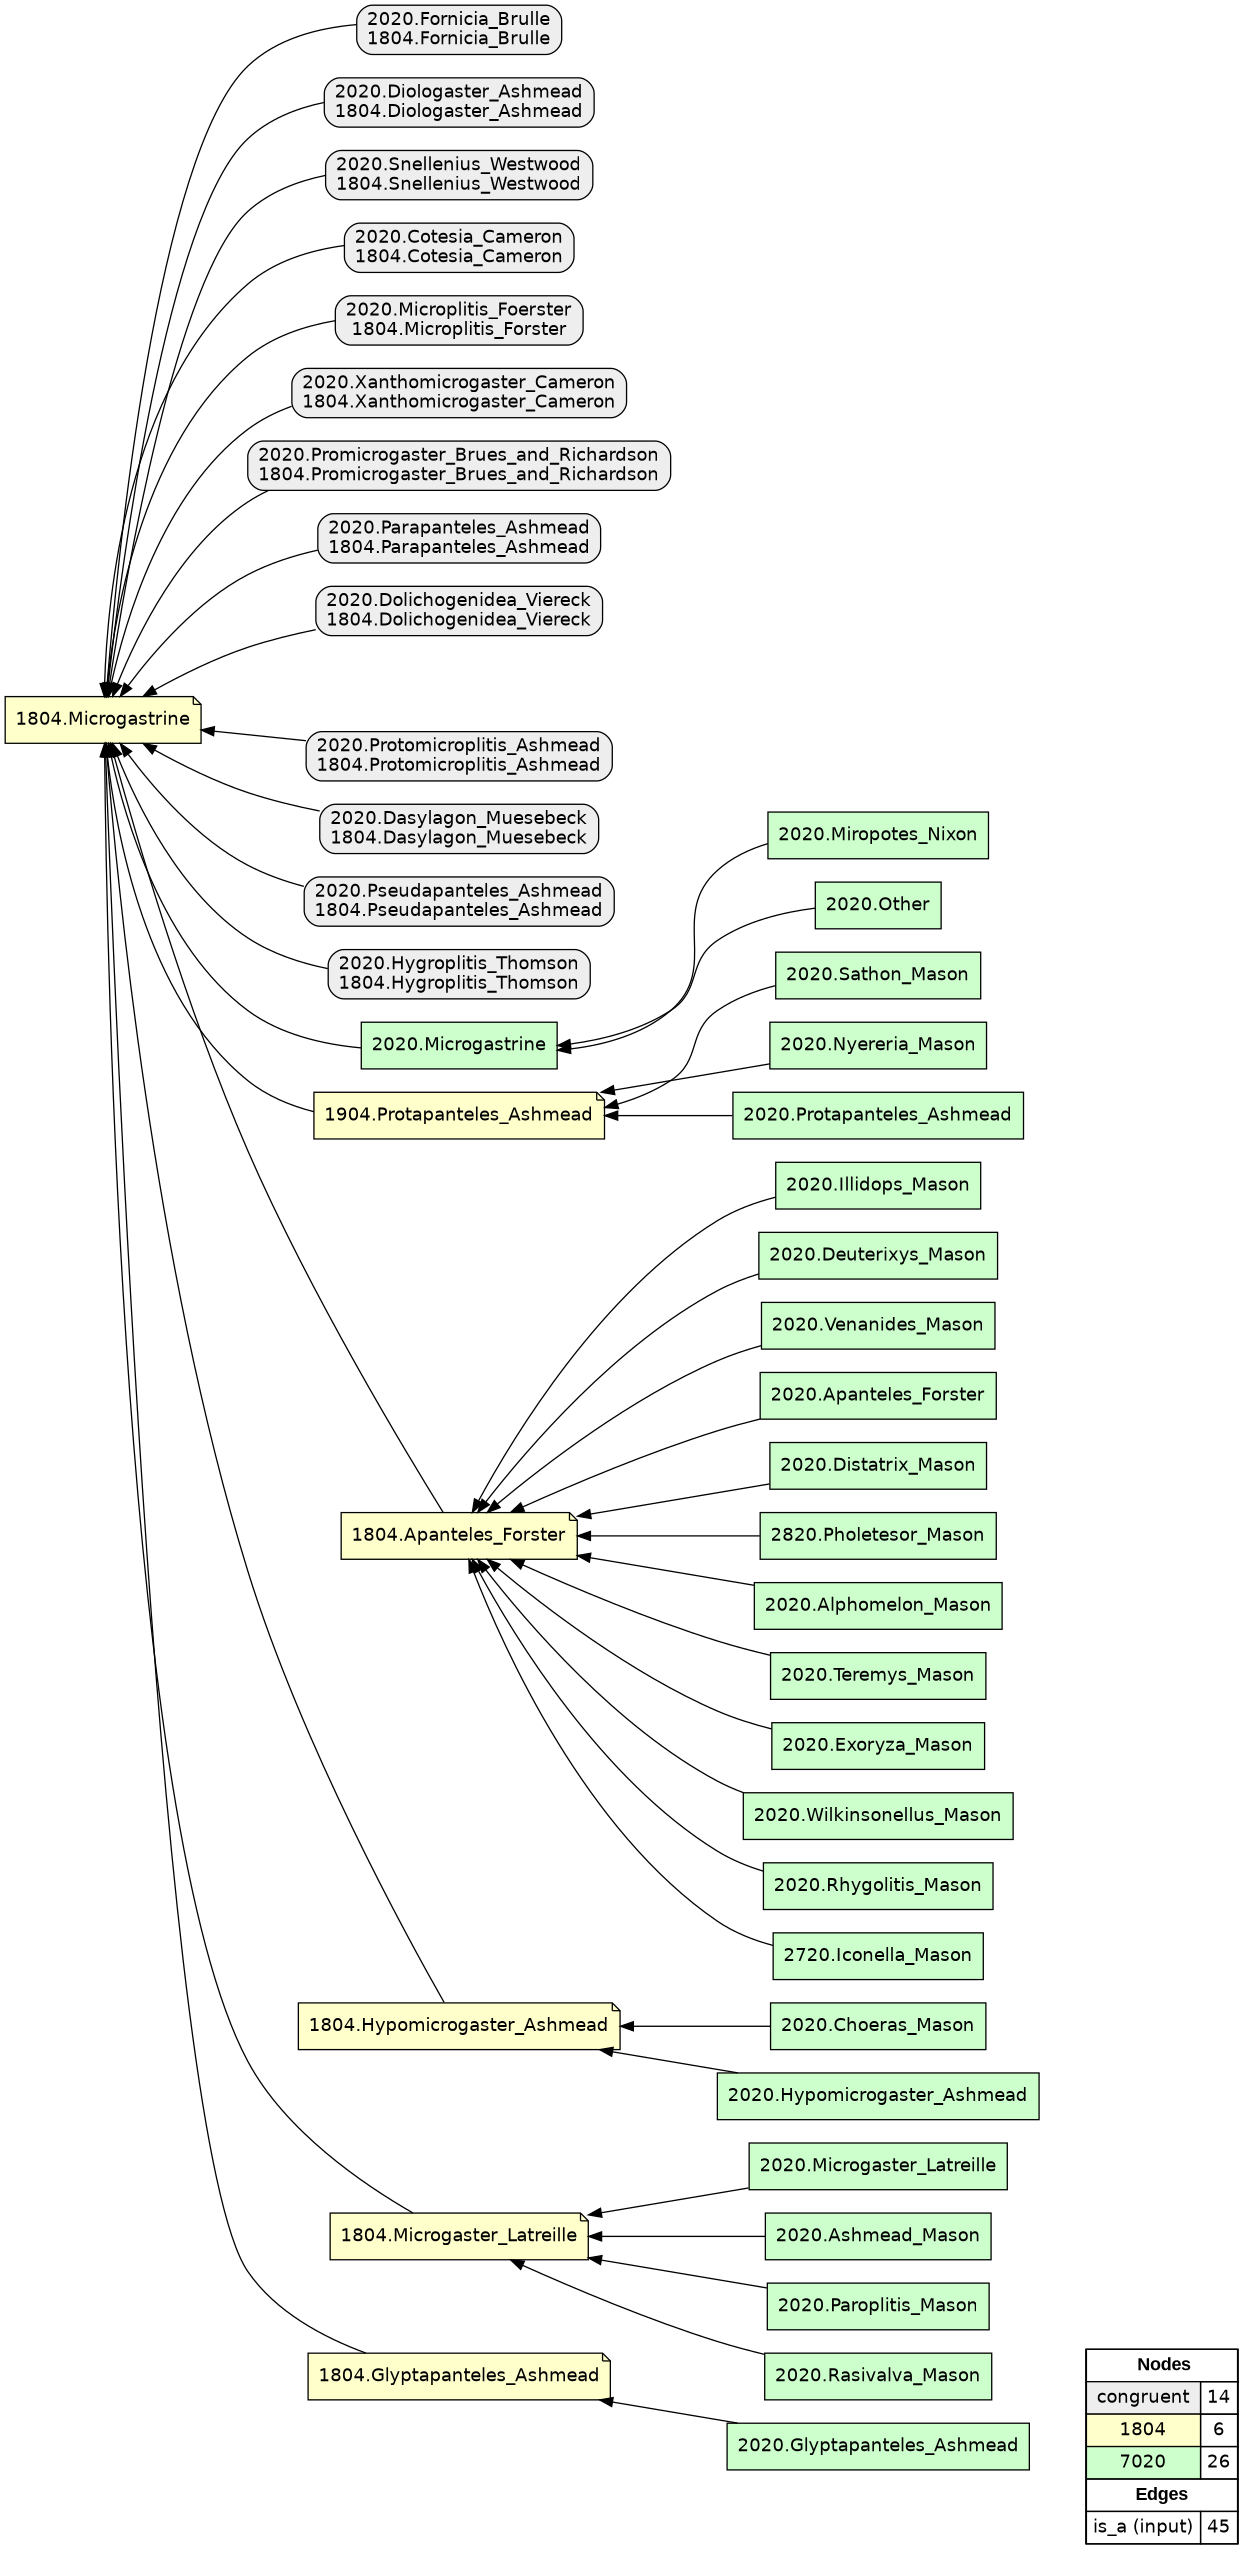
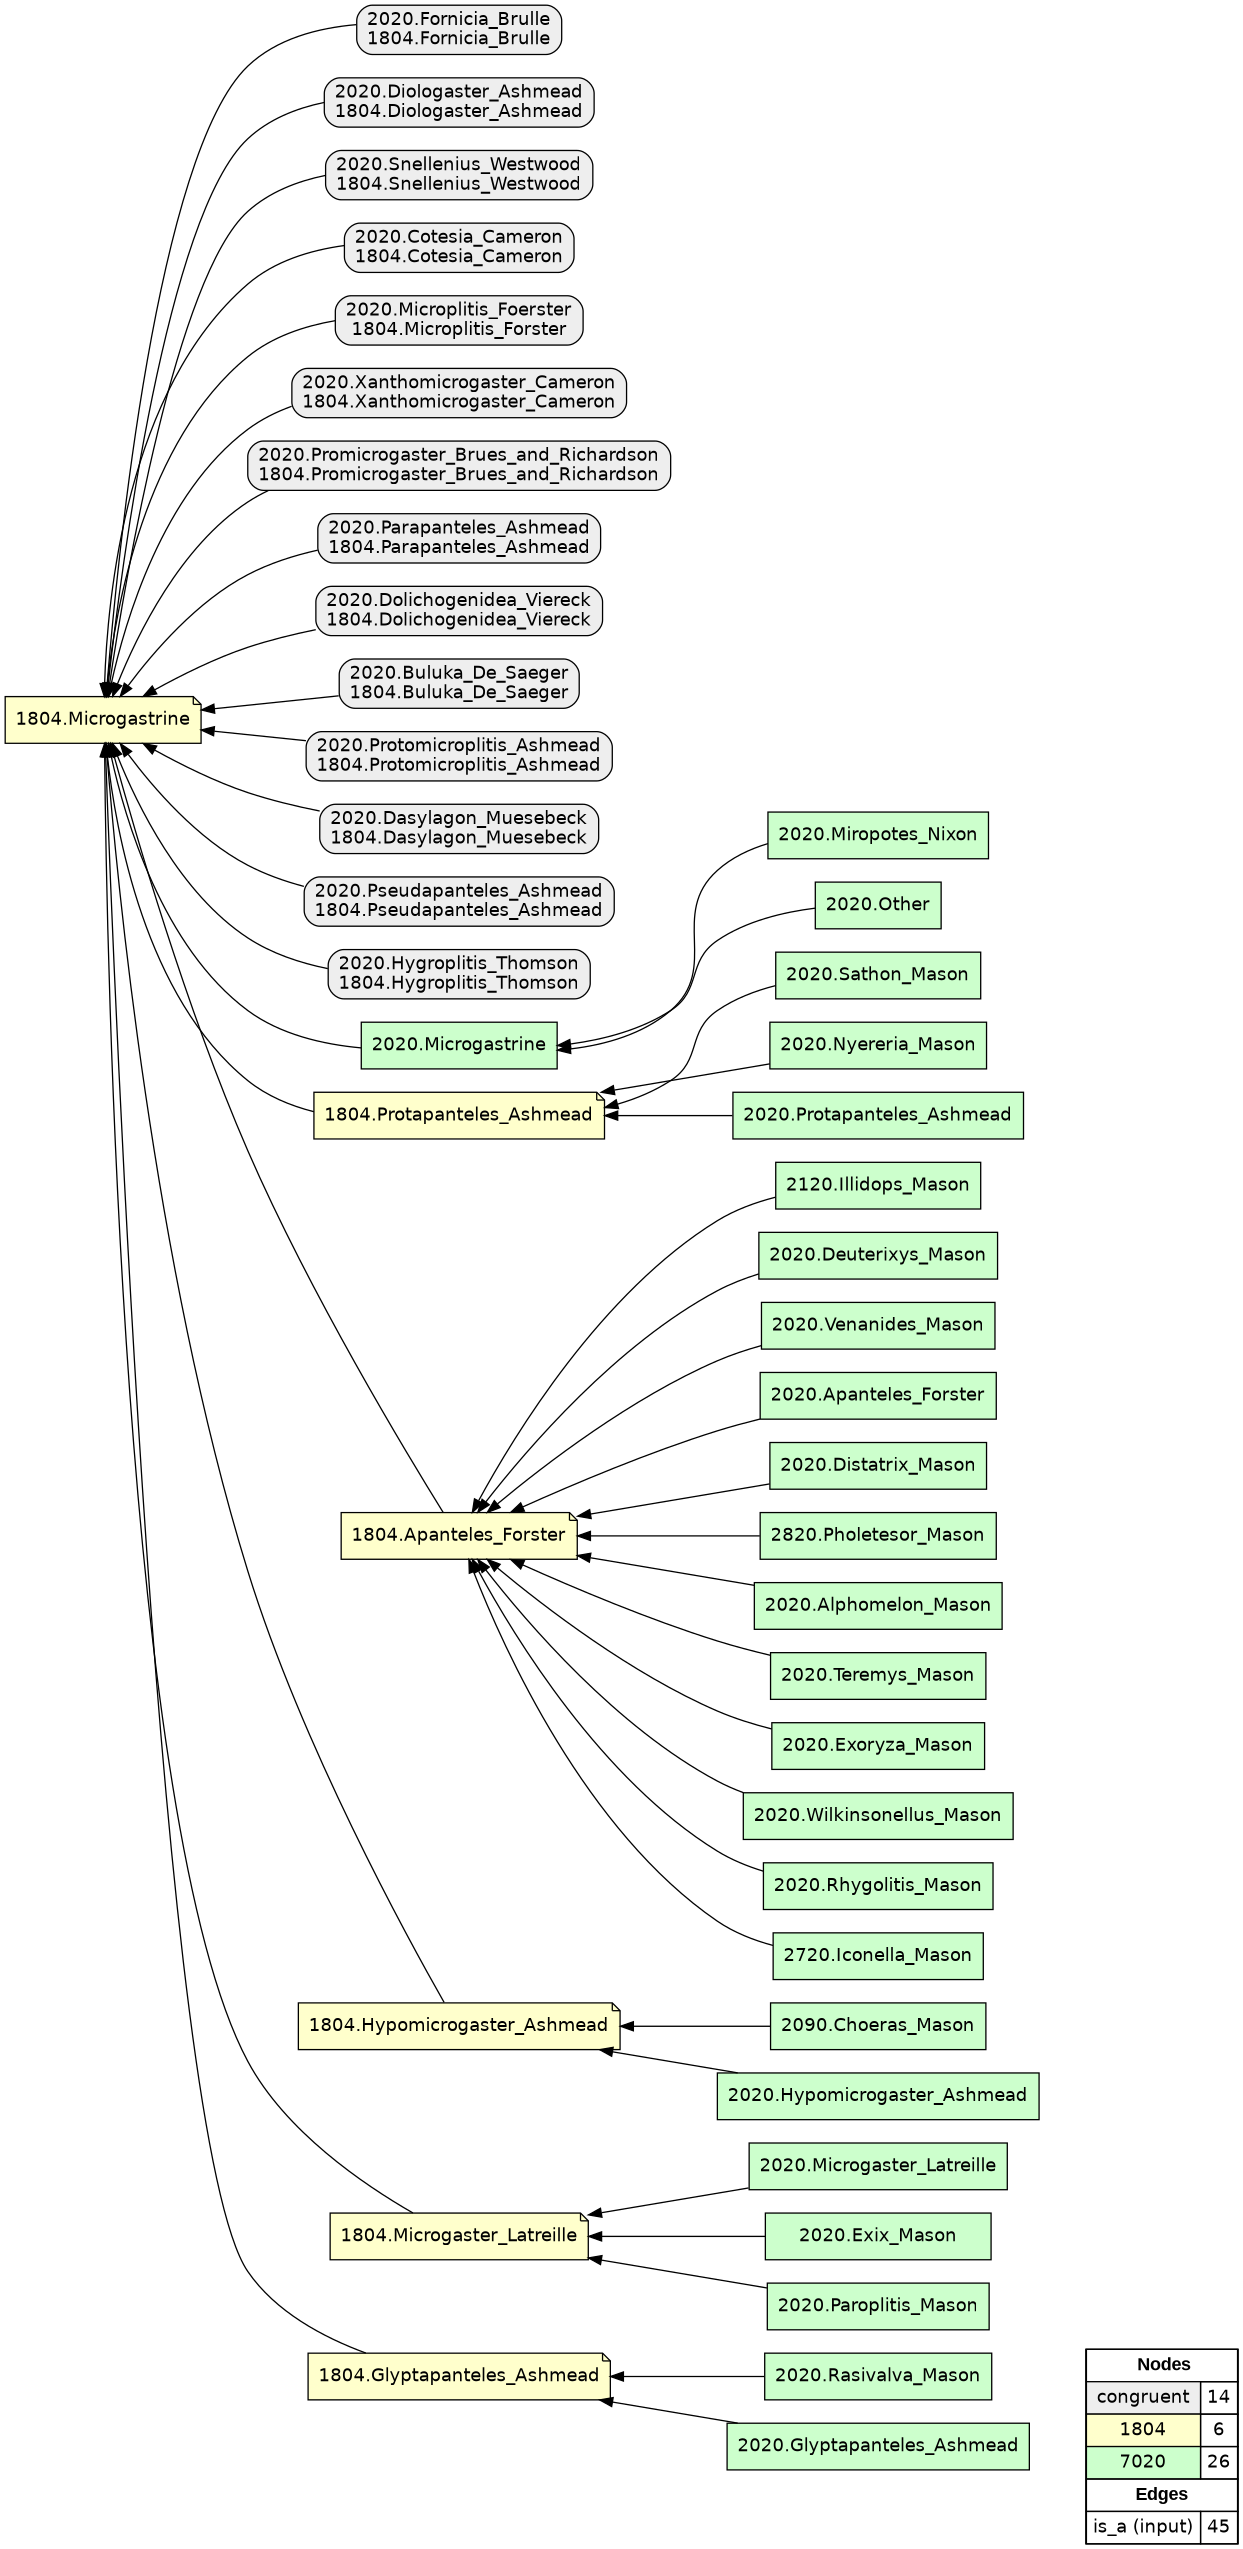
node "2020.Buluka_De_Saeger 1804.Buluka_De_Saeger": added
node "1904.Protapanteles_Ashmead": label "1904.Protapanteles_Ashmead" -> "1804.Protapanteles_Ashmead"
node "2020.Illidops_Mason": label "2020.Illidops_Mason" -> "2120.Illidops_Mason"
node "2020.Choeras_Mason": label "2020.Choeras_Mason" -> "2090.Choeras_Mason"
node "2020.Ashmead_Mason": label "2020.Ashmead_Mason" -> "2020.Exix_Mason"
edge "2020.Rasivalva_Mason" -> "1804.Microgaster_Latreille": now "2020.Rasivalva_Mason" -> "1804.Glyptapanteles_Ashmead"
